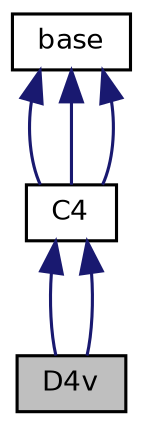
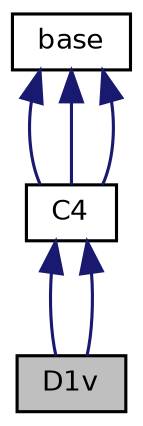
node "D4v": label "D4v" -> "D1v"
